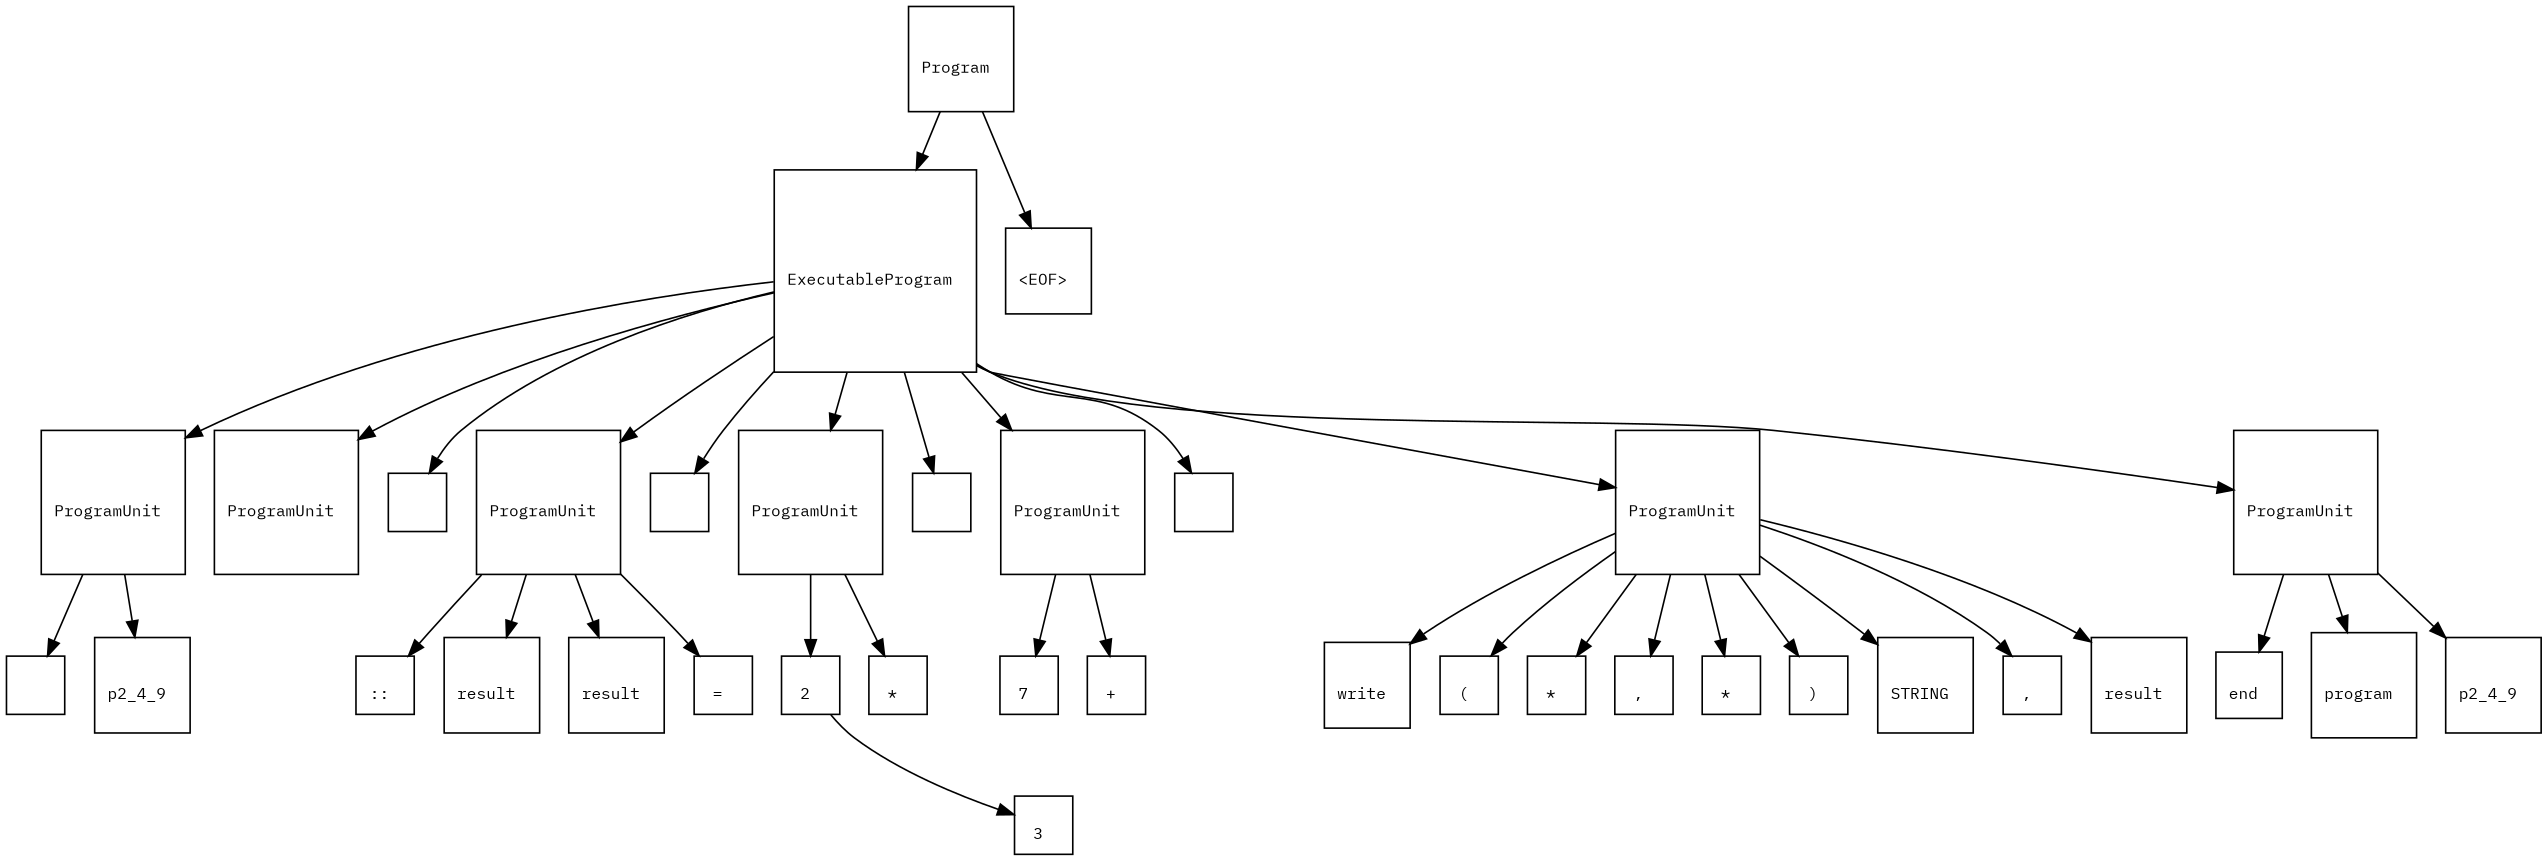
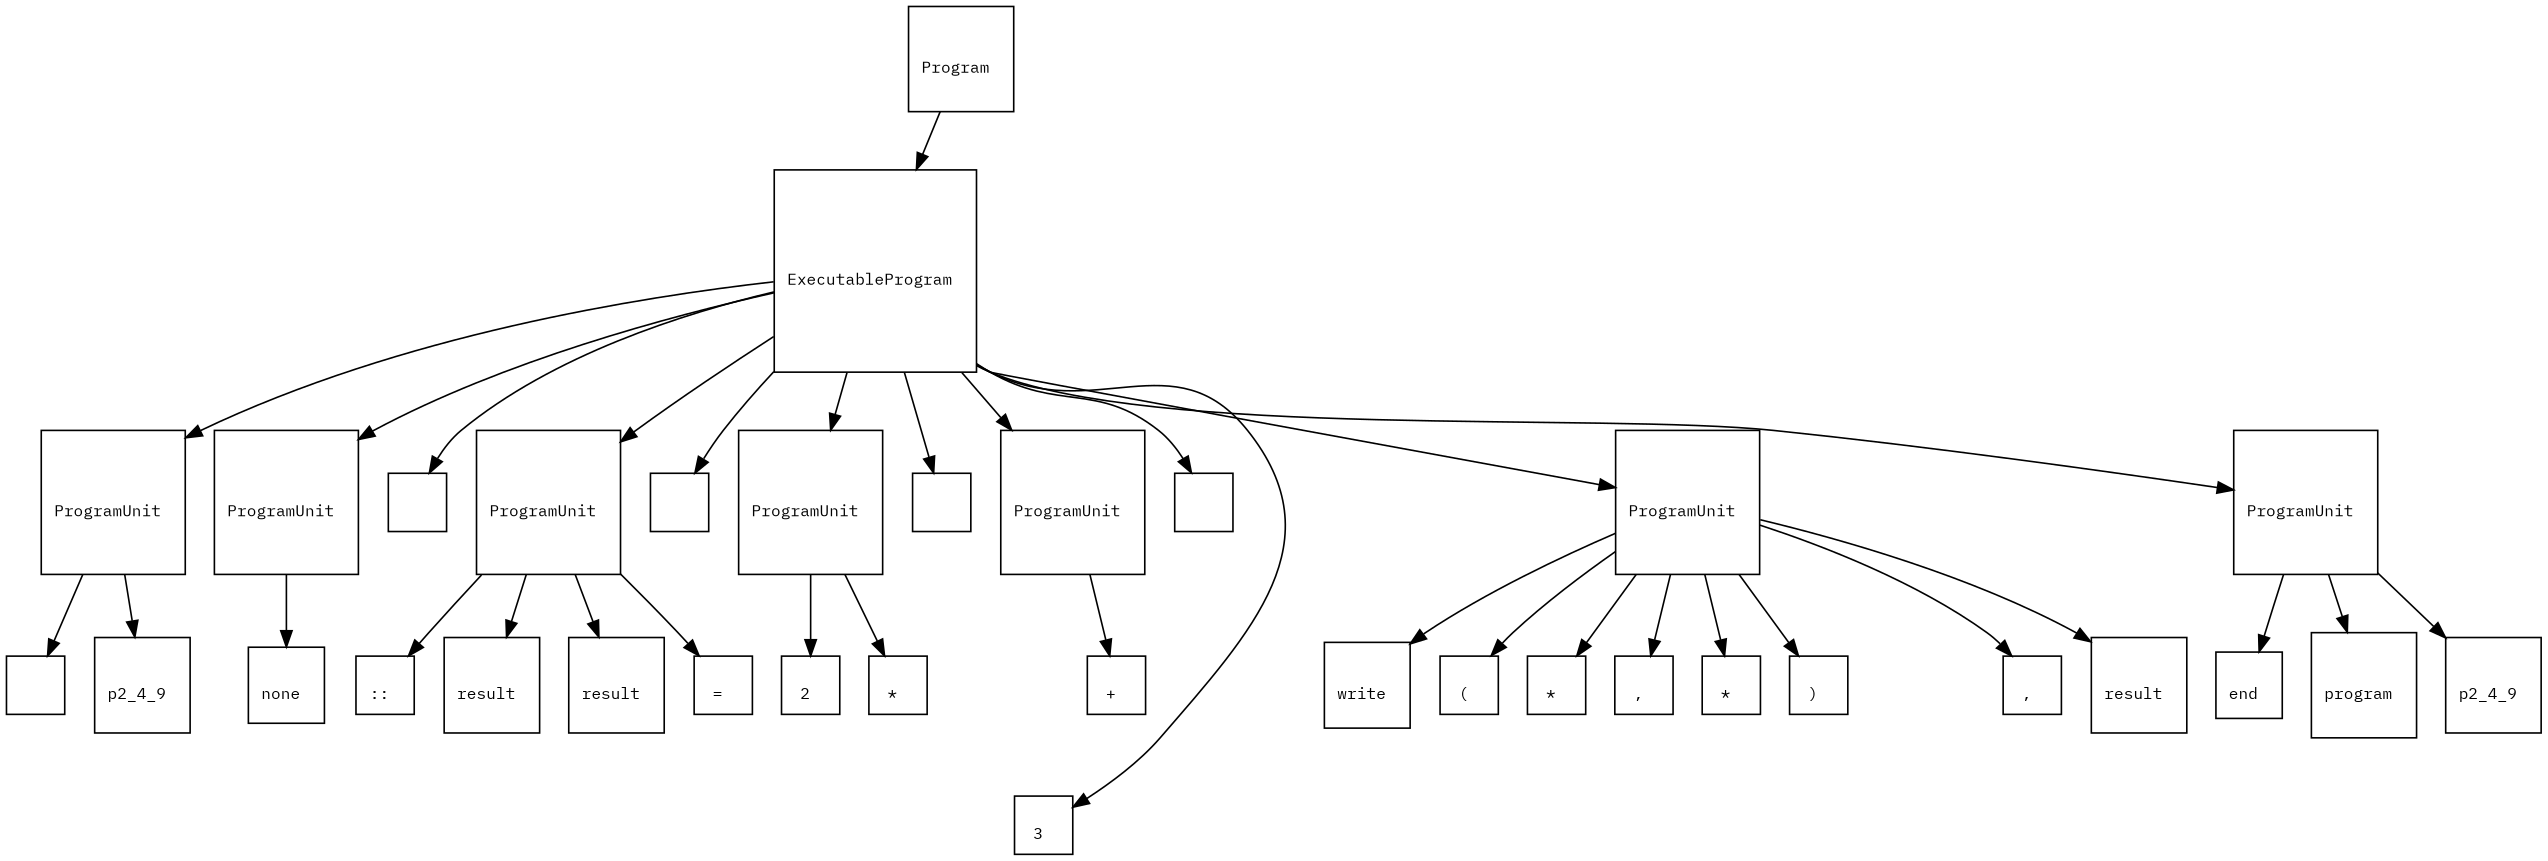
node "<EOF>": removed
node "none": added
node "7": removed
node "STRING": removed
edge "2" -> "3": now "ExecutableProgram" -> "3"
